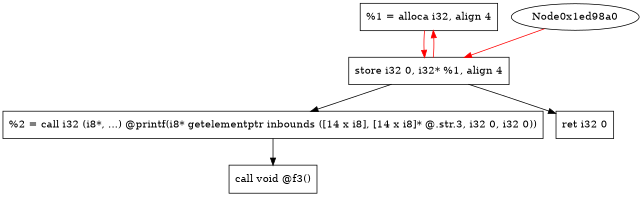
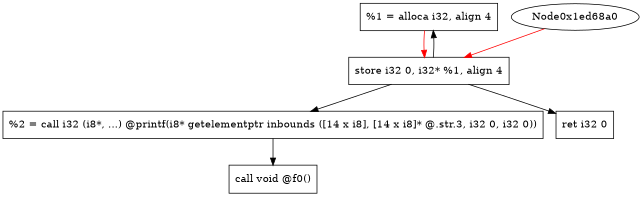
node "Node0x1ed98a0": label "Node0x1ed98a0" -> "Node0x1ed68a0"
edge "store i32 0, i32* %1, align 4" -> "%1 = alloca i32, align 4": color red -> black
node "call void @f3()": label "call void @f3()" -> "call void @f0()"
